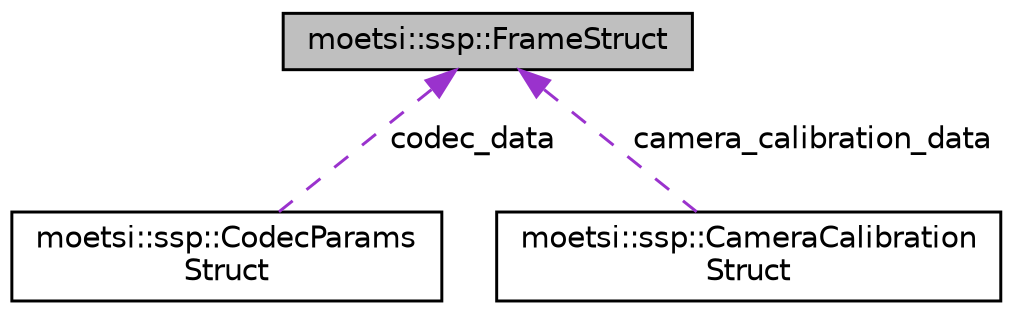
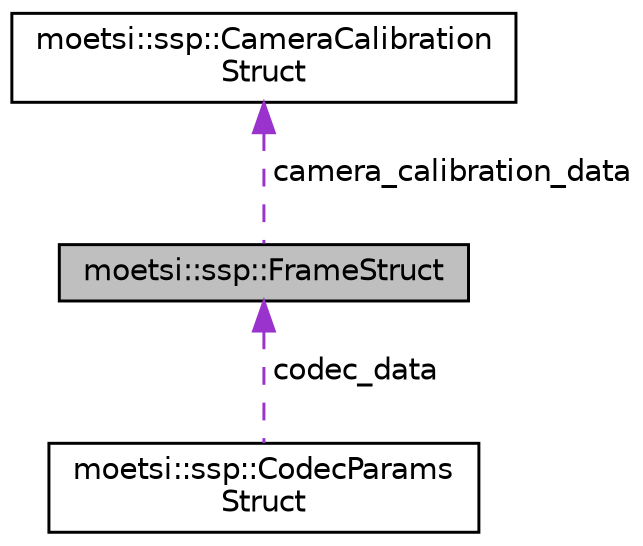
edge "moetsi::ssp::CameraCalibration Struct" -> "moetsi::ssp::FrameStruct": reversed
